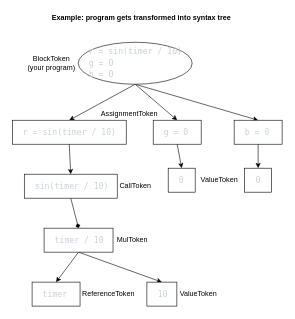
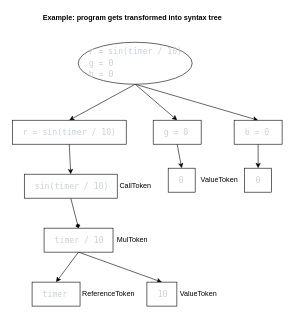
node "Example: program gets transformed into syntax tree": moved (141, 18) -> (132, 18)
node "BlockToken (your program)": removed
node "AssignmentToken": removed
